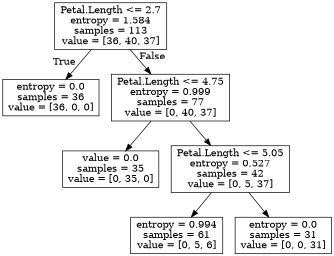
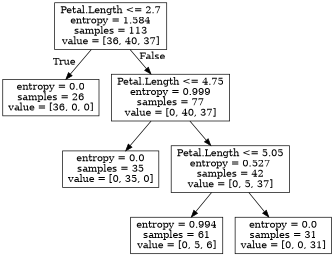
node "entropy = 0.0 samples = 36 value = [36, 0, 0]": label "entropy = 0.0 samples = 36 value = [36, 0, 0]" -> "entropy = 0.0 samples = 26 value = [36, 0, 0]"
node "value = 0.0 samples = 35 value = [0, 35, 0]": label "value = 0.0 samples = 35 value = [0, 35, 0]" -> "entropy = 0.0 samples = 35 value = [0, 35, 0]"
